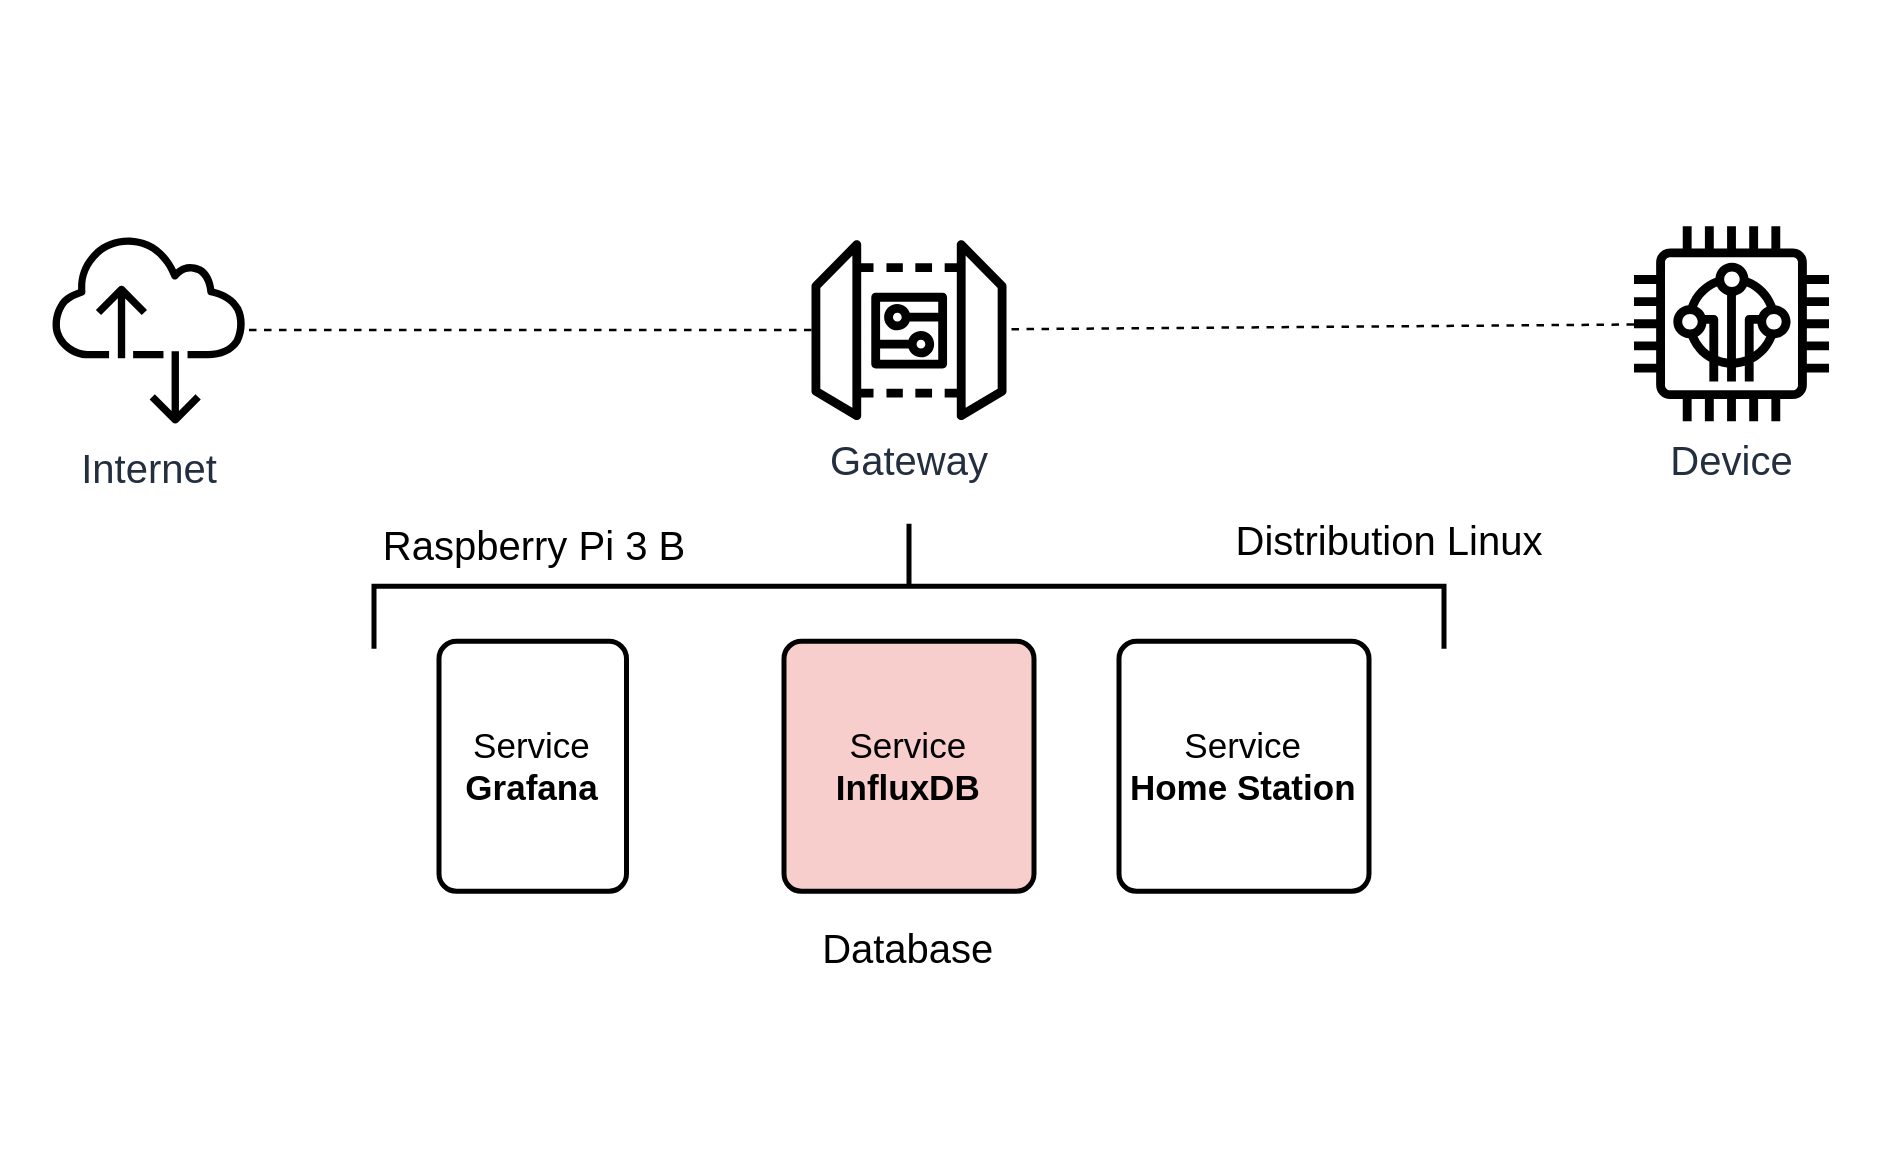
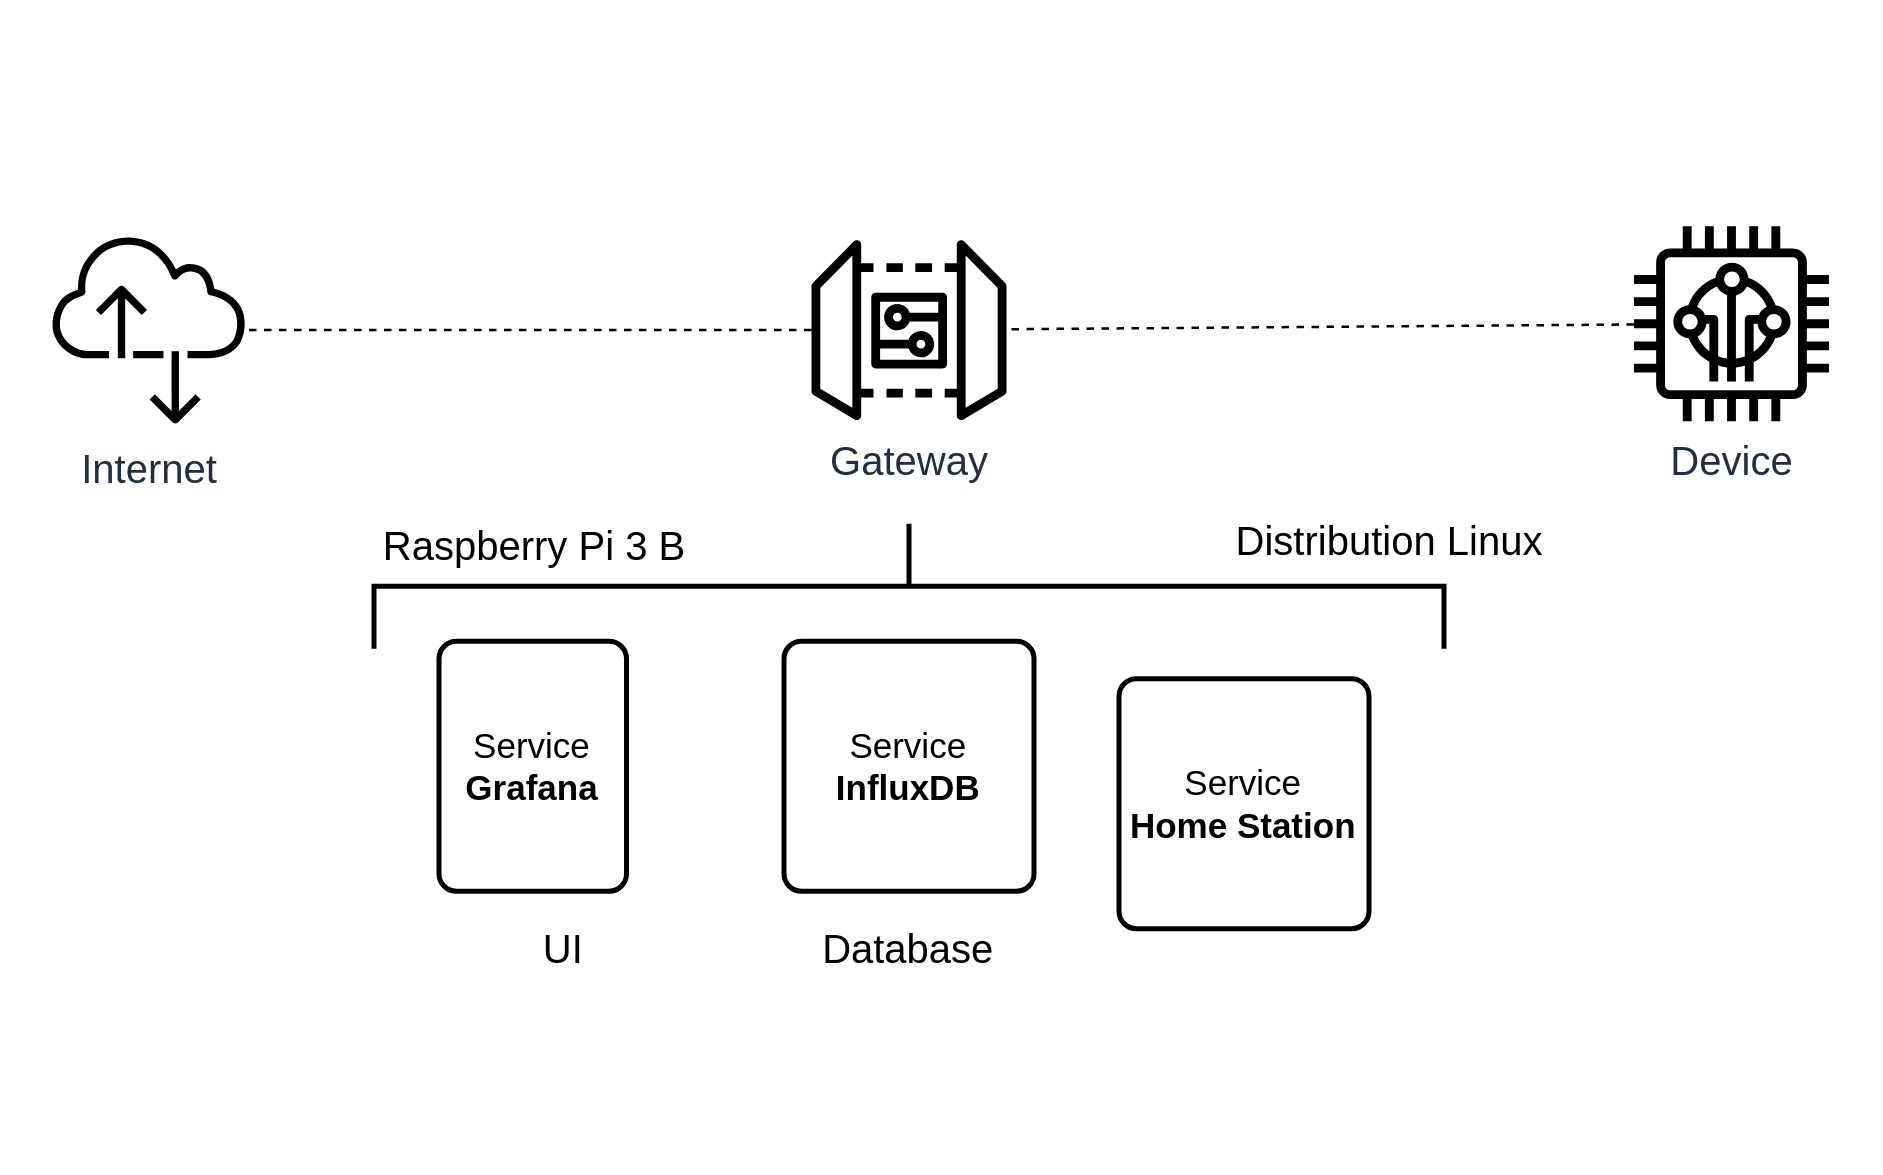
node "Service InfluxDB": fillcolor #f8cecc -> #ffffff
node "Service Home Station": moved (1244, 766) -> (1244, 804)
node "UI": added
